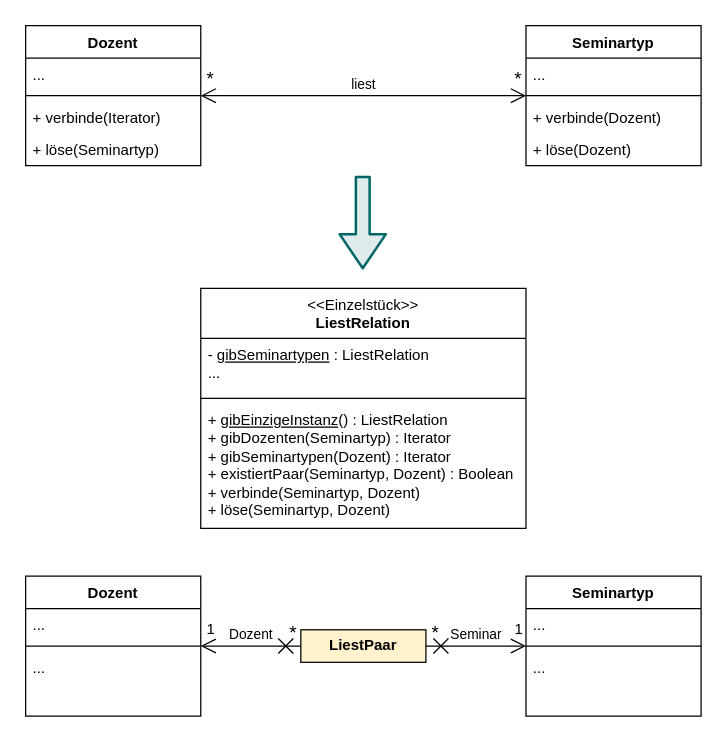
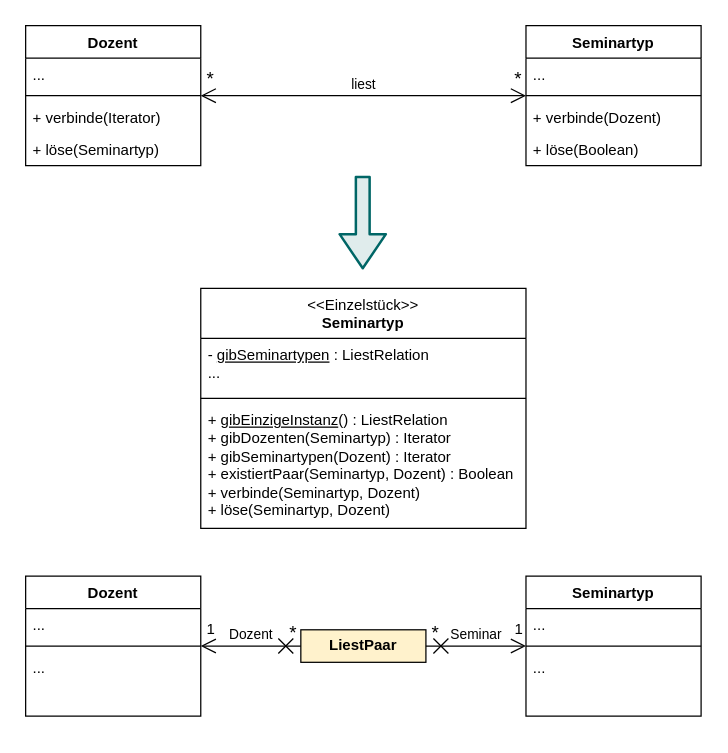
node "+ löse(Dozent)": label "+ löse(Dozent)" -> "+ löse(Boolean)"
node "<<Einzelstück>> LiestRelation": label "<<Einzelstück>> LiestRelation" -> "<<Einzelstück>> Seminartyp"
